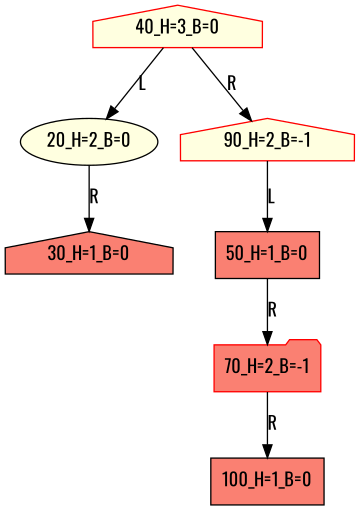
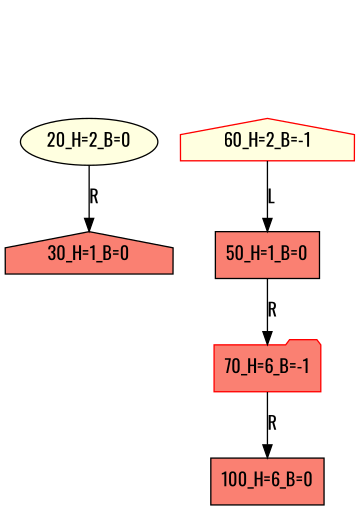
node "40_H=3_B=0": removed
node "90_H=2_B=-1": label "90_H=2_B=-1" -> "60_H=2_B=-1"
node "70_H=2_B=-1": label "70_H=2_B=-1" -> "70_H=6_B=-1"
node "100_H=1_B=0": label "100_H=1_B=0" -> "100_H=6_B=0"
